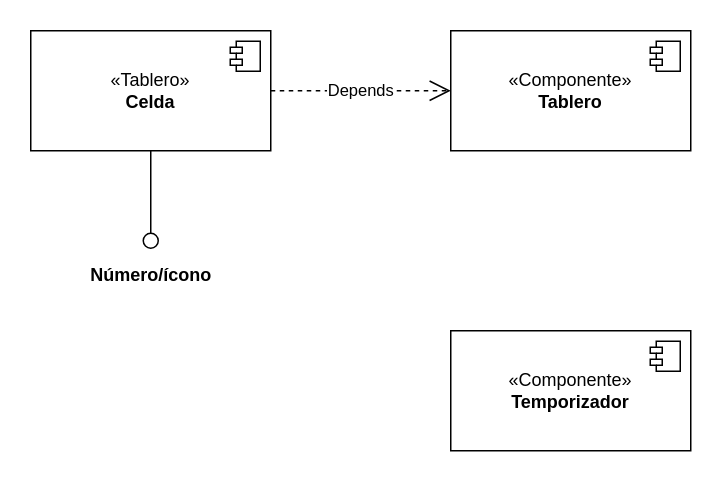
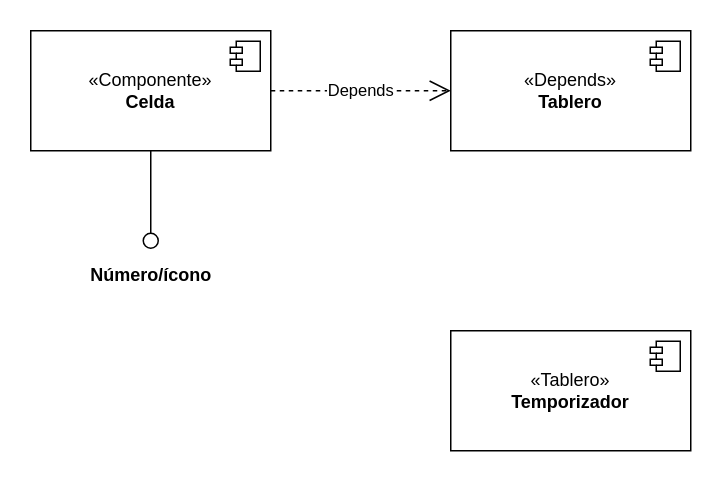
node "«Tablero» Celda": label "«Tablero» Celda" -> "«Componente» Celda"
node "«Componente» Tablero": label "«Componente» Tablero" -> "«Depends» Tablero"
node "«Componente» Temporizador": label "«Componente» Temporizador" -> "«Tablero» Temporizador"
